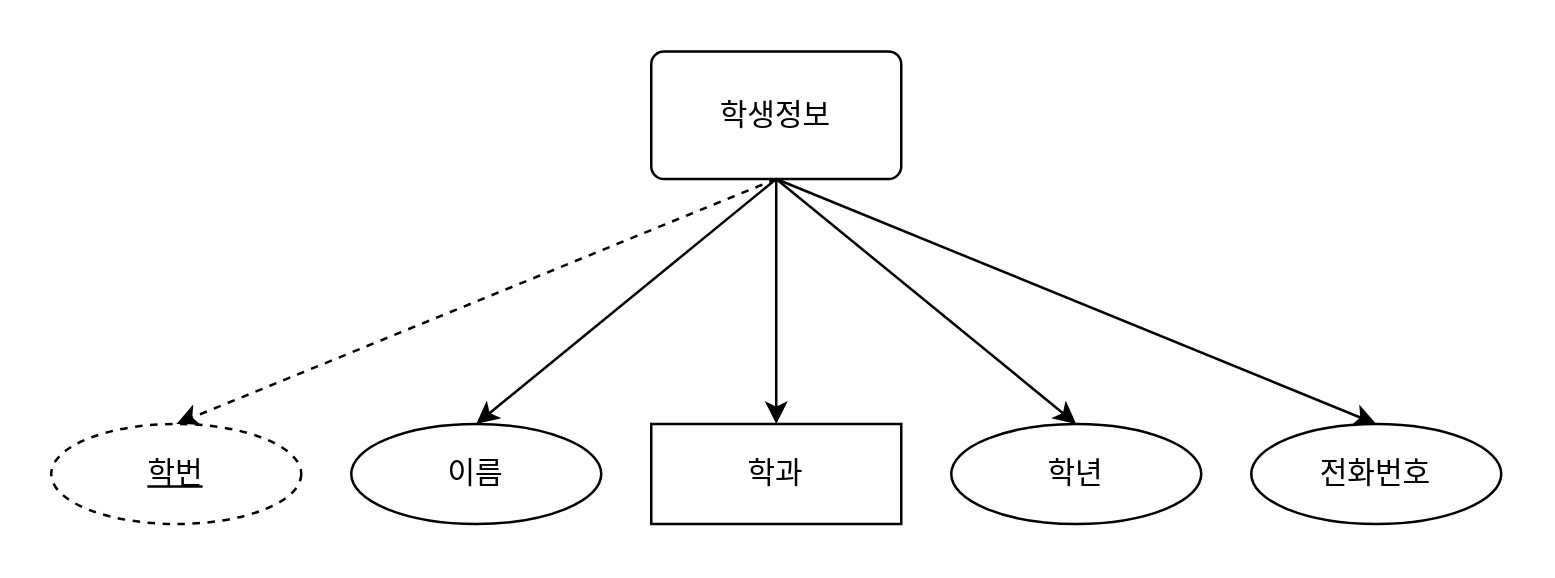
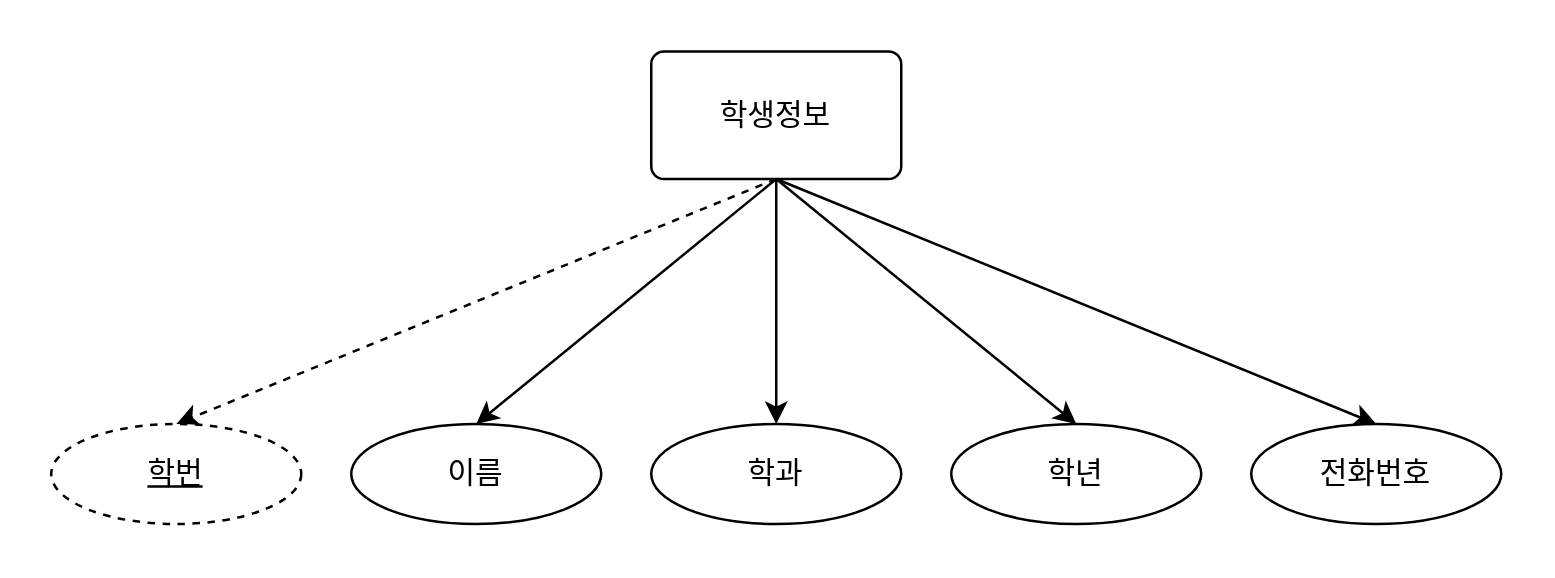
node "학과": shape rectangle -> ellipse
